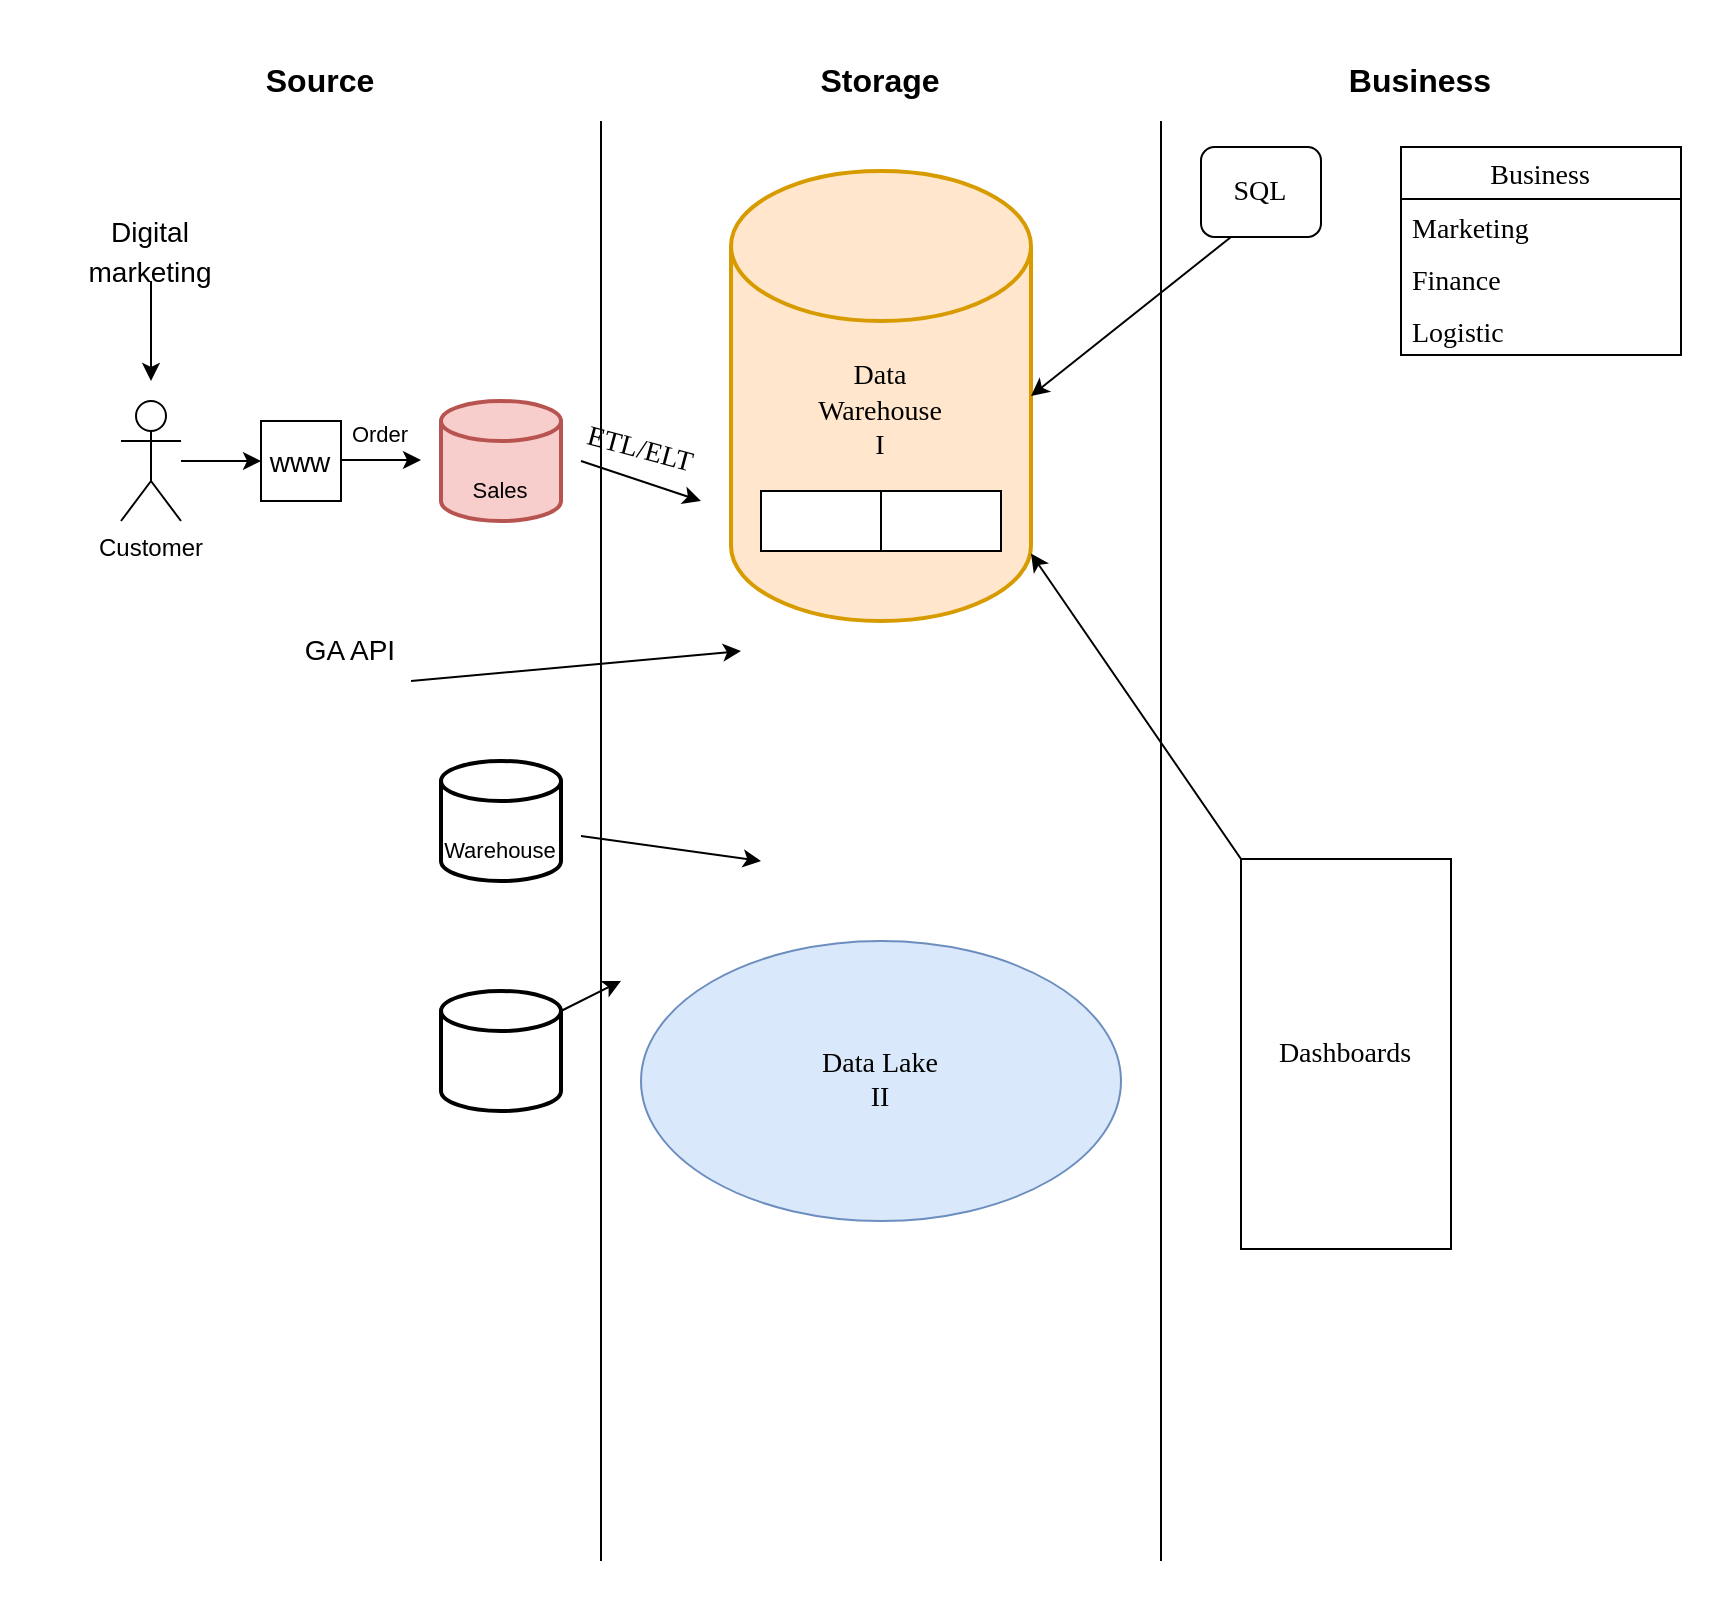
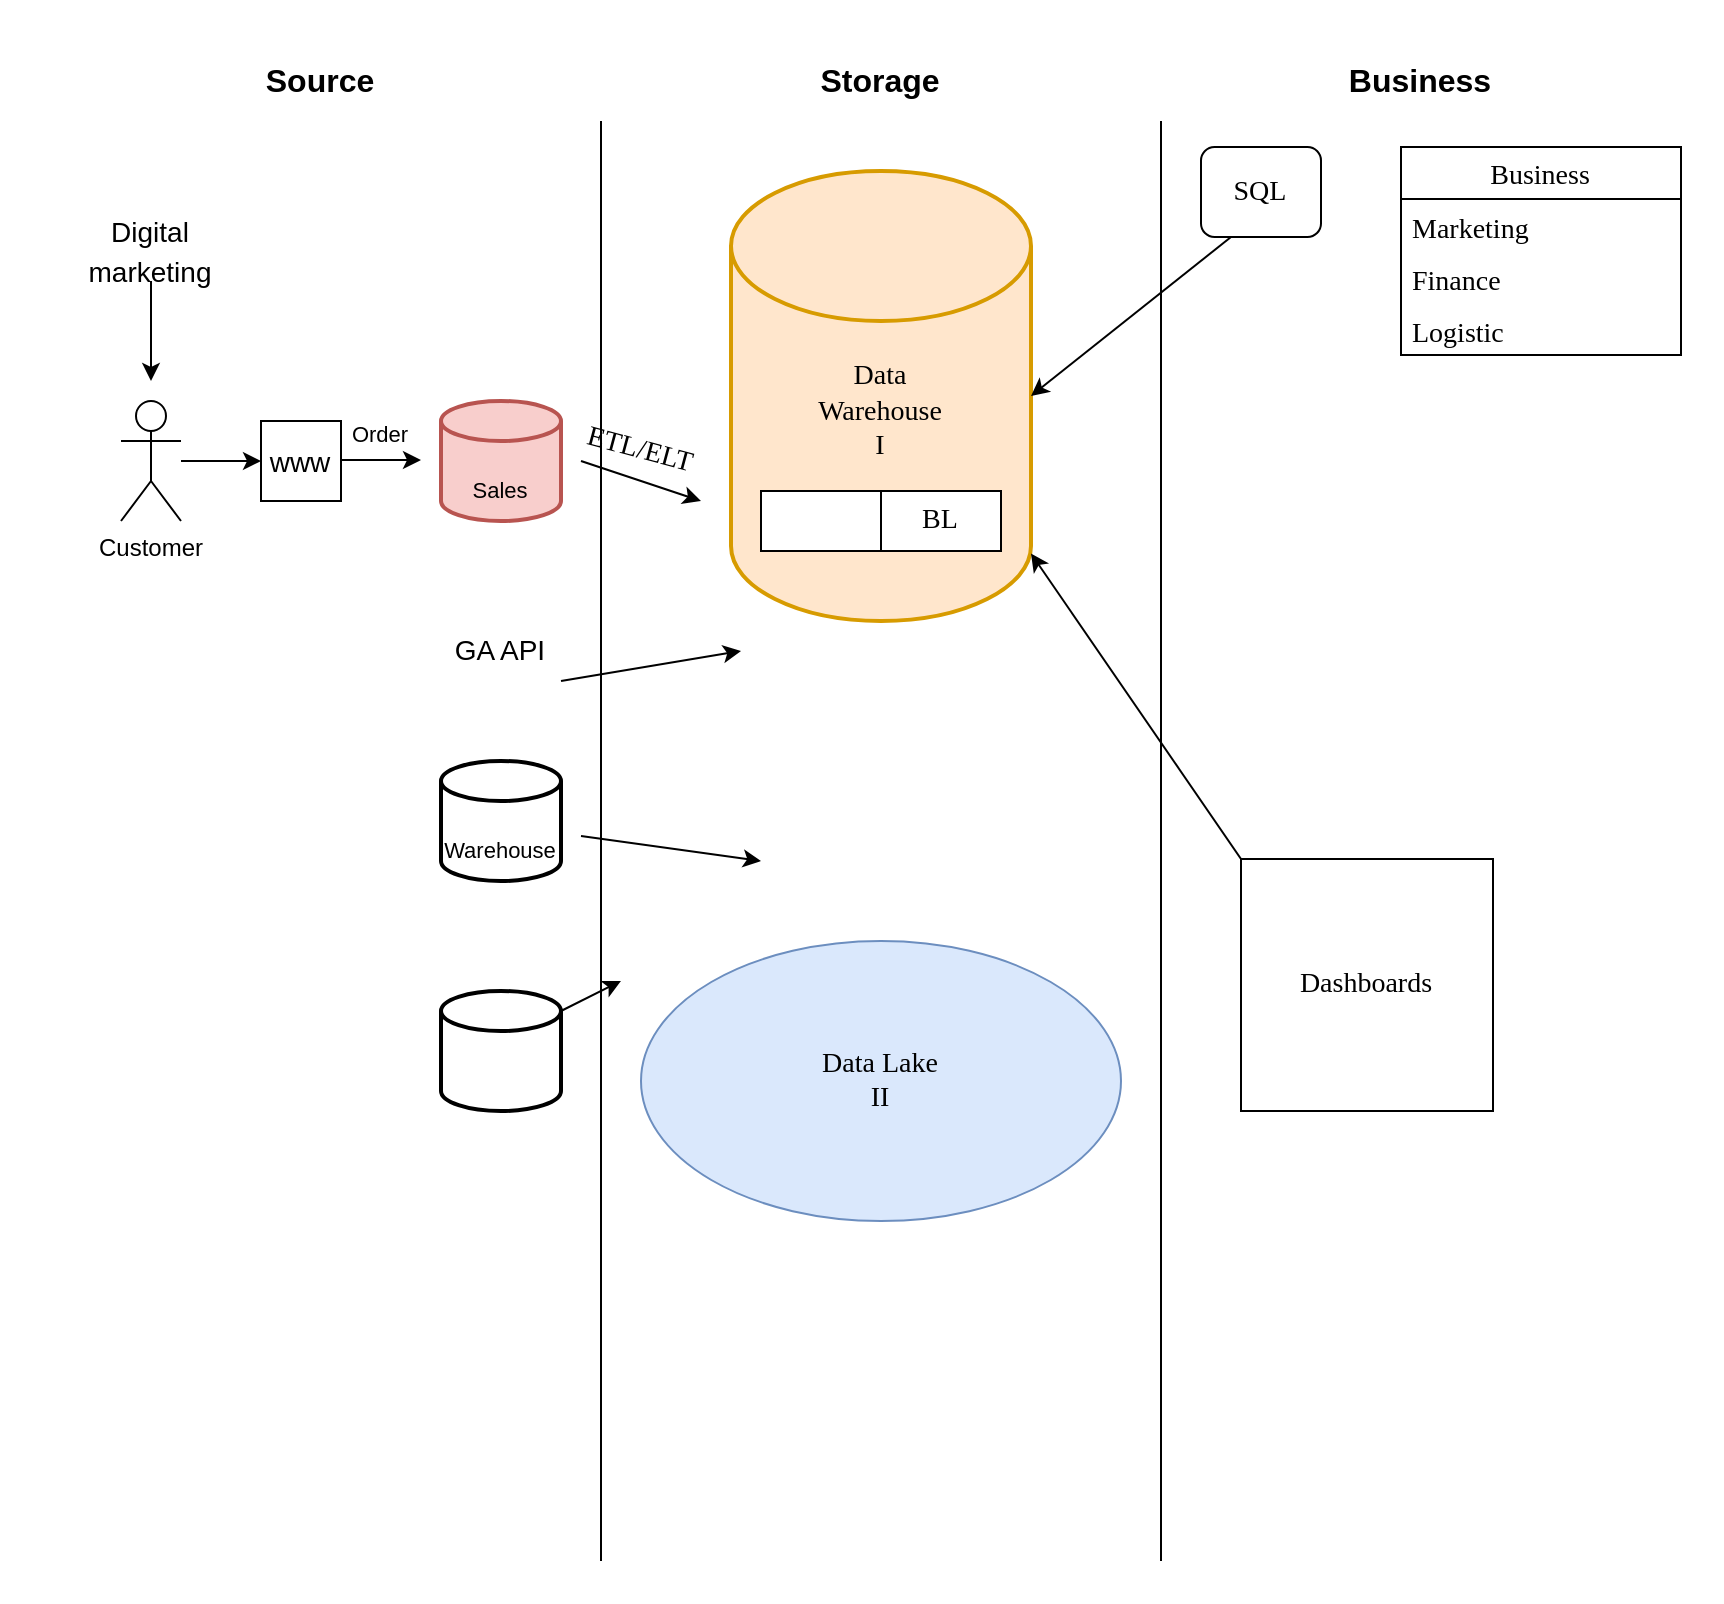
node "BL": added
node "GA API": moved (351, 651) -> (501, 651)
node "Dashboards": size 210x390 -> 252x252
